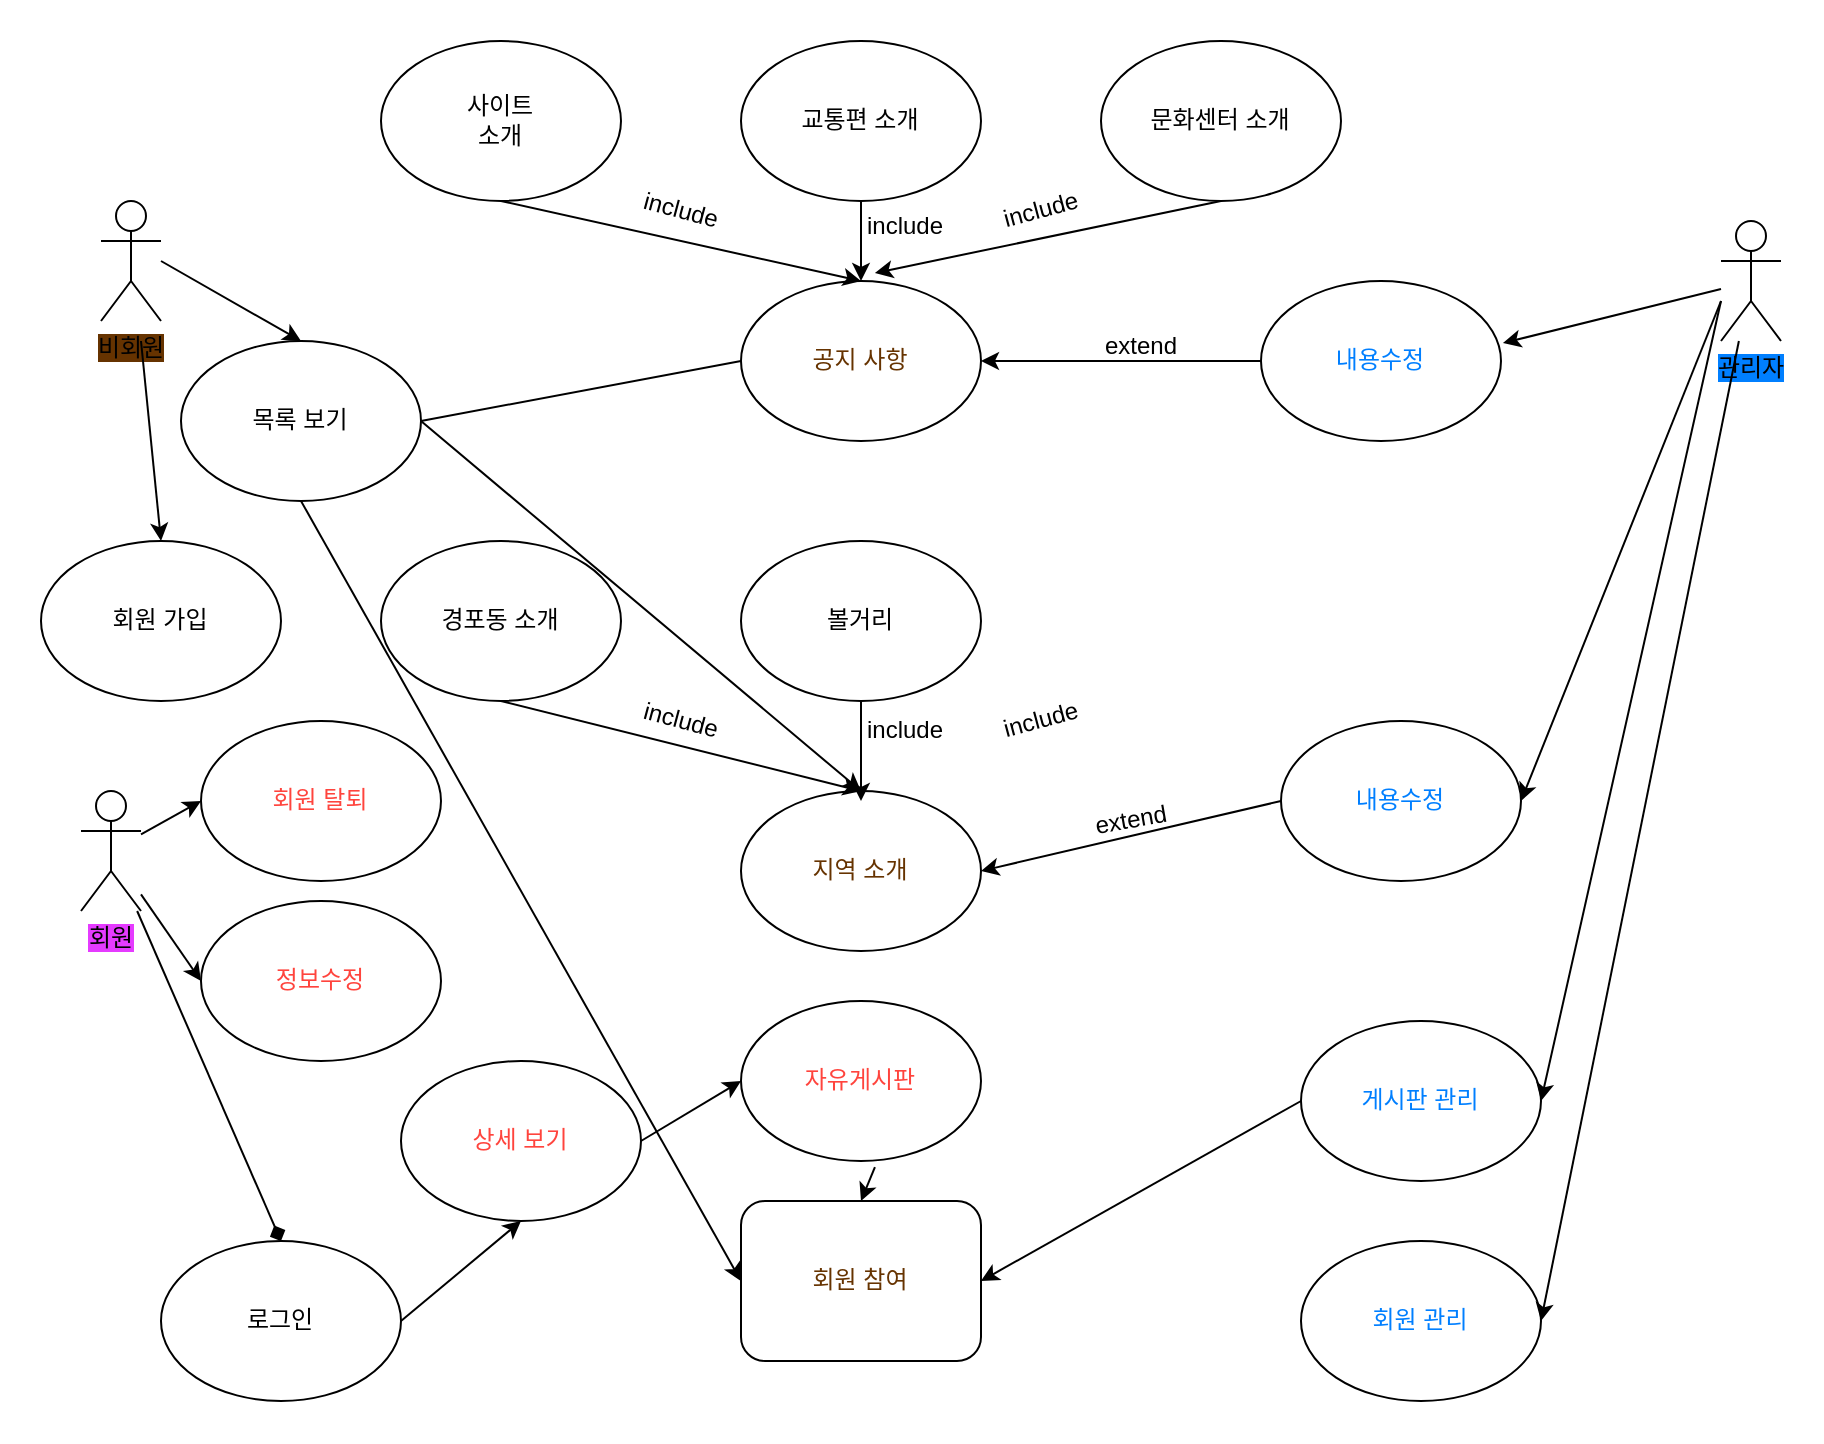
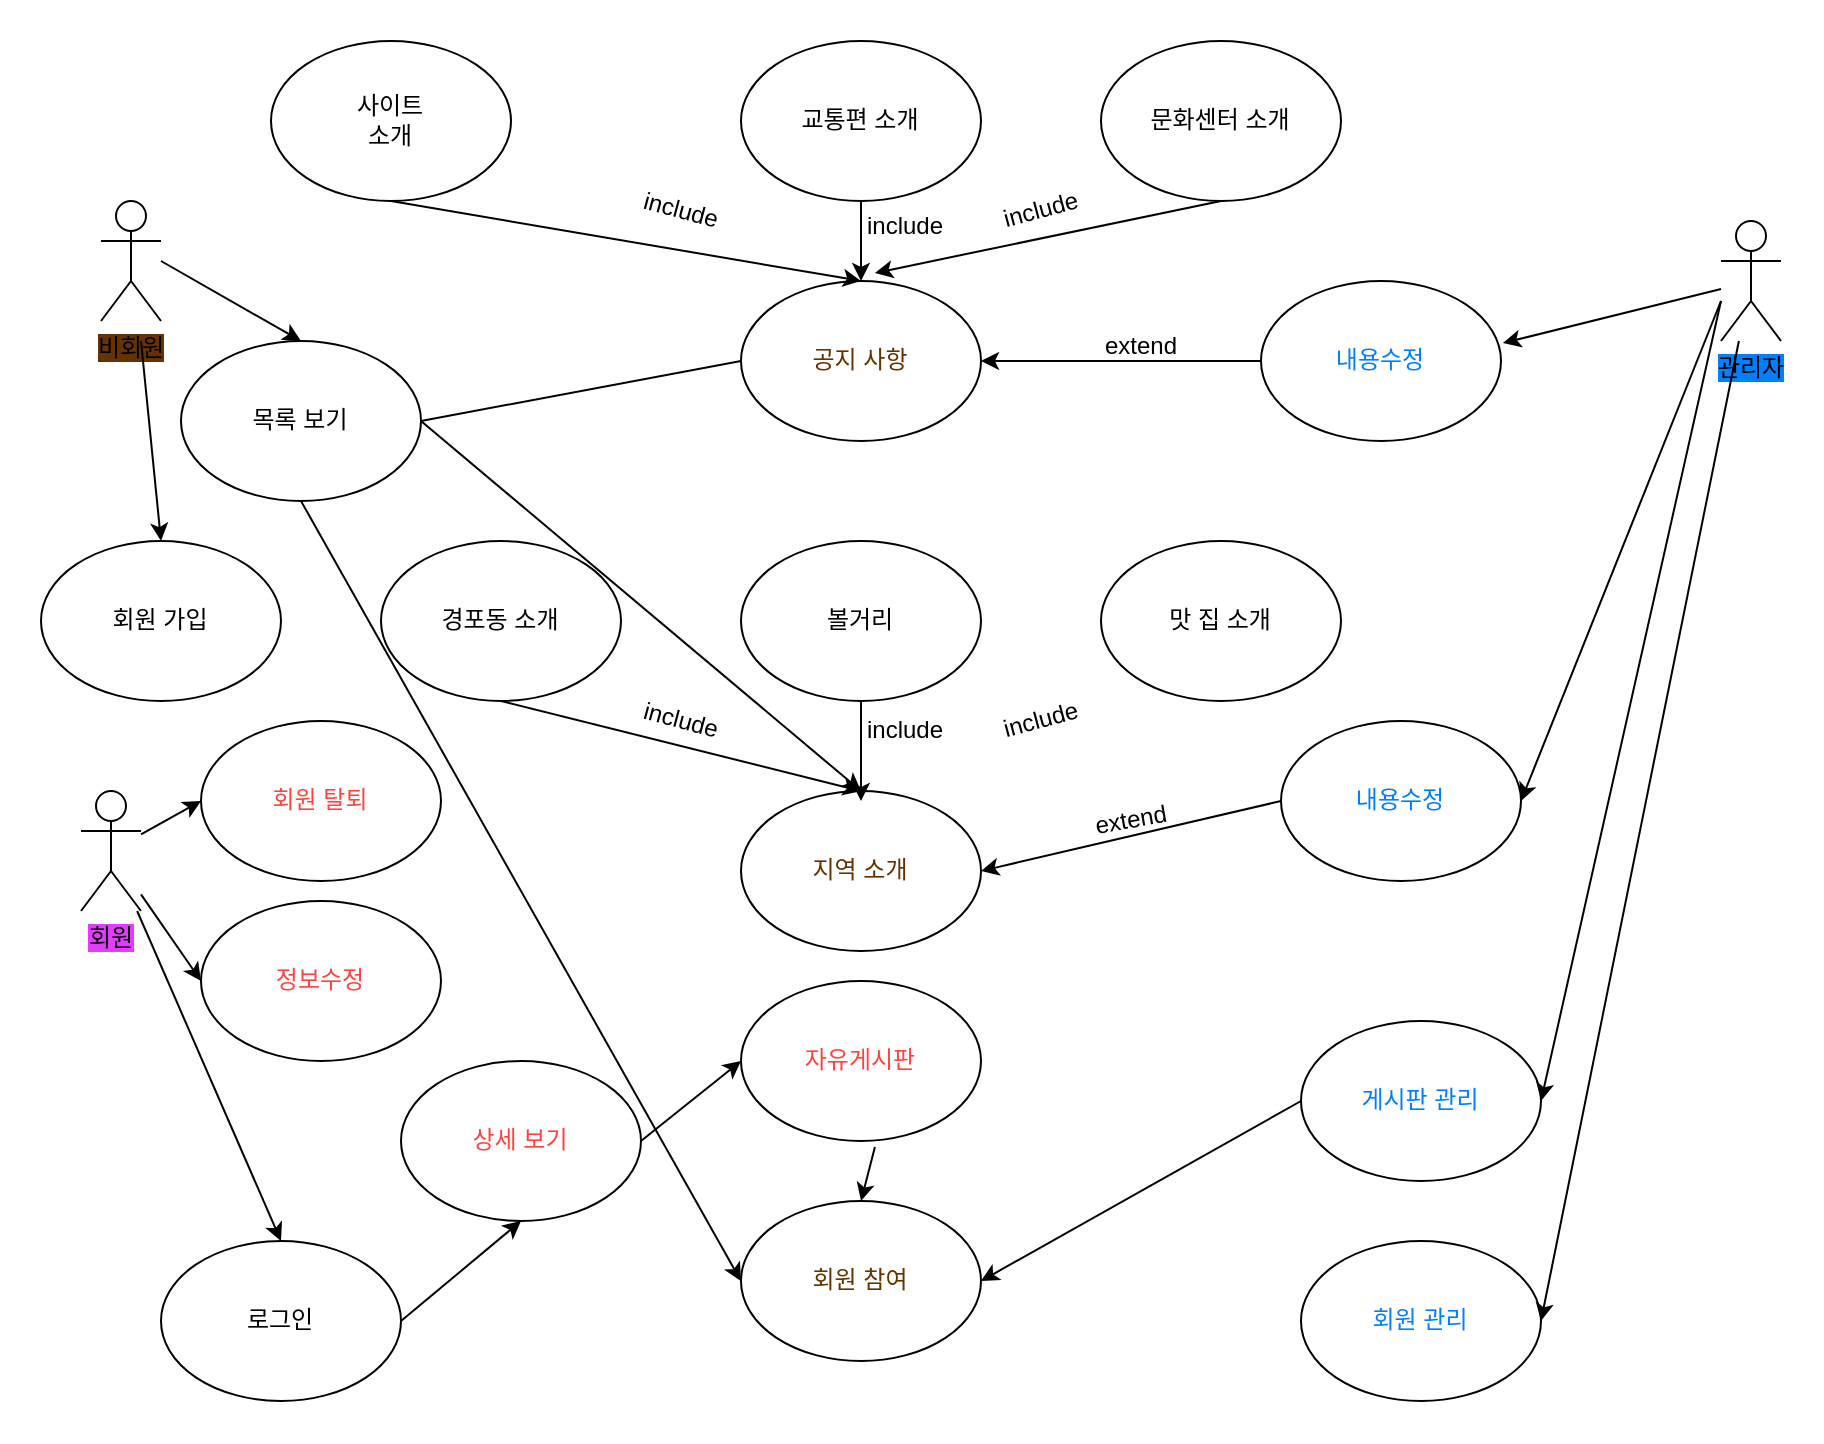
node "사이트 소개": moved (501, 121) -> (391, 121)
node "맛 집 소개": added
node "자유게시판": moved (861, 1081) -> (861, 1061)
edge "회원" -> "로그인": arrowhead diamond -> classic
node "회원 참여": shape rounded rectangle -> ellipse
